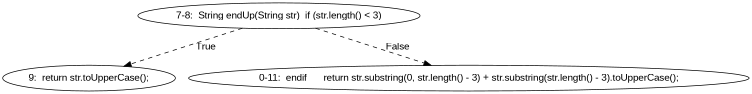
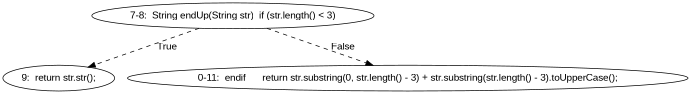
node "9:  return str.toUpperCase();": label "9:  return str.toUpperCase();" -> "9:  return str.str();"
